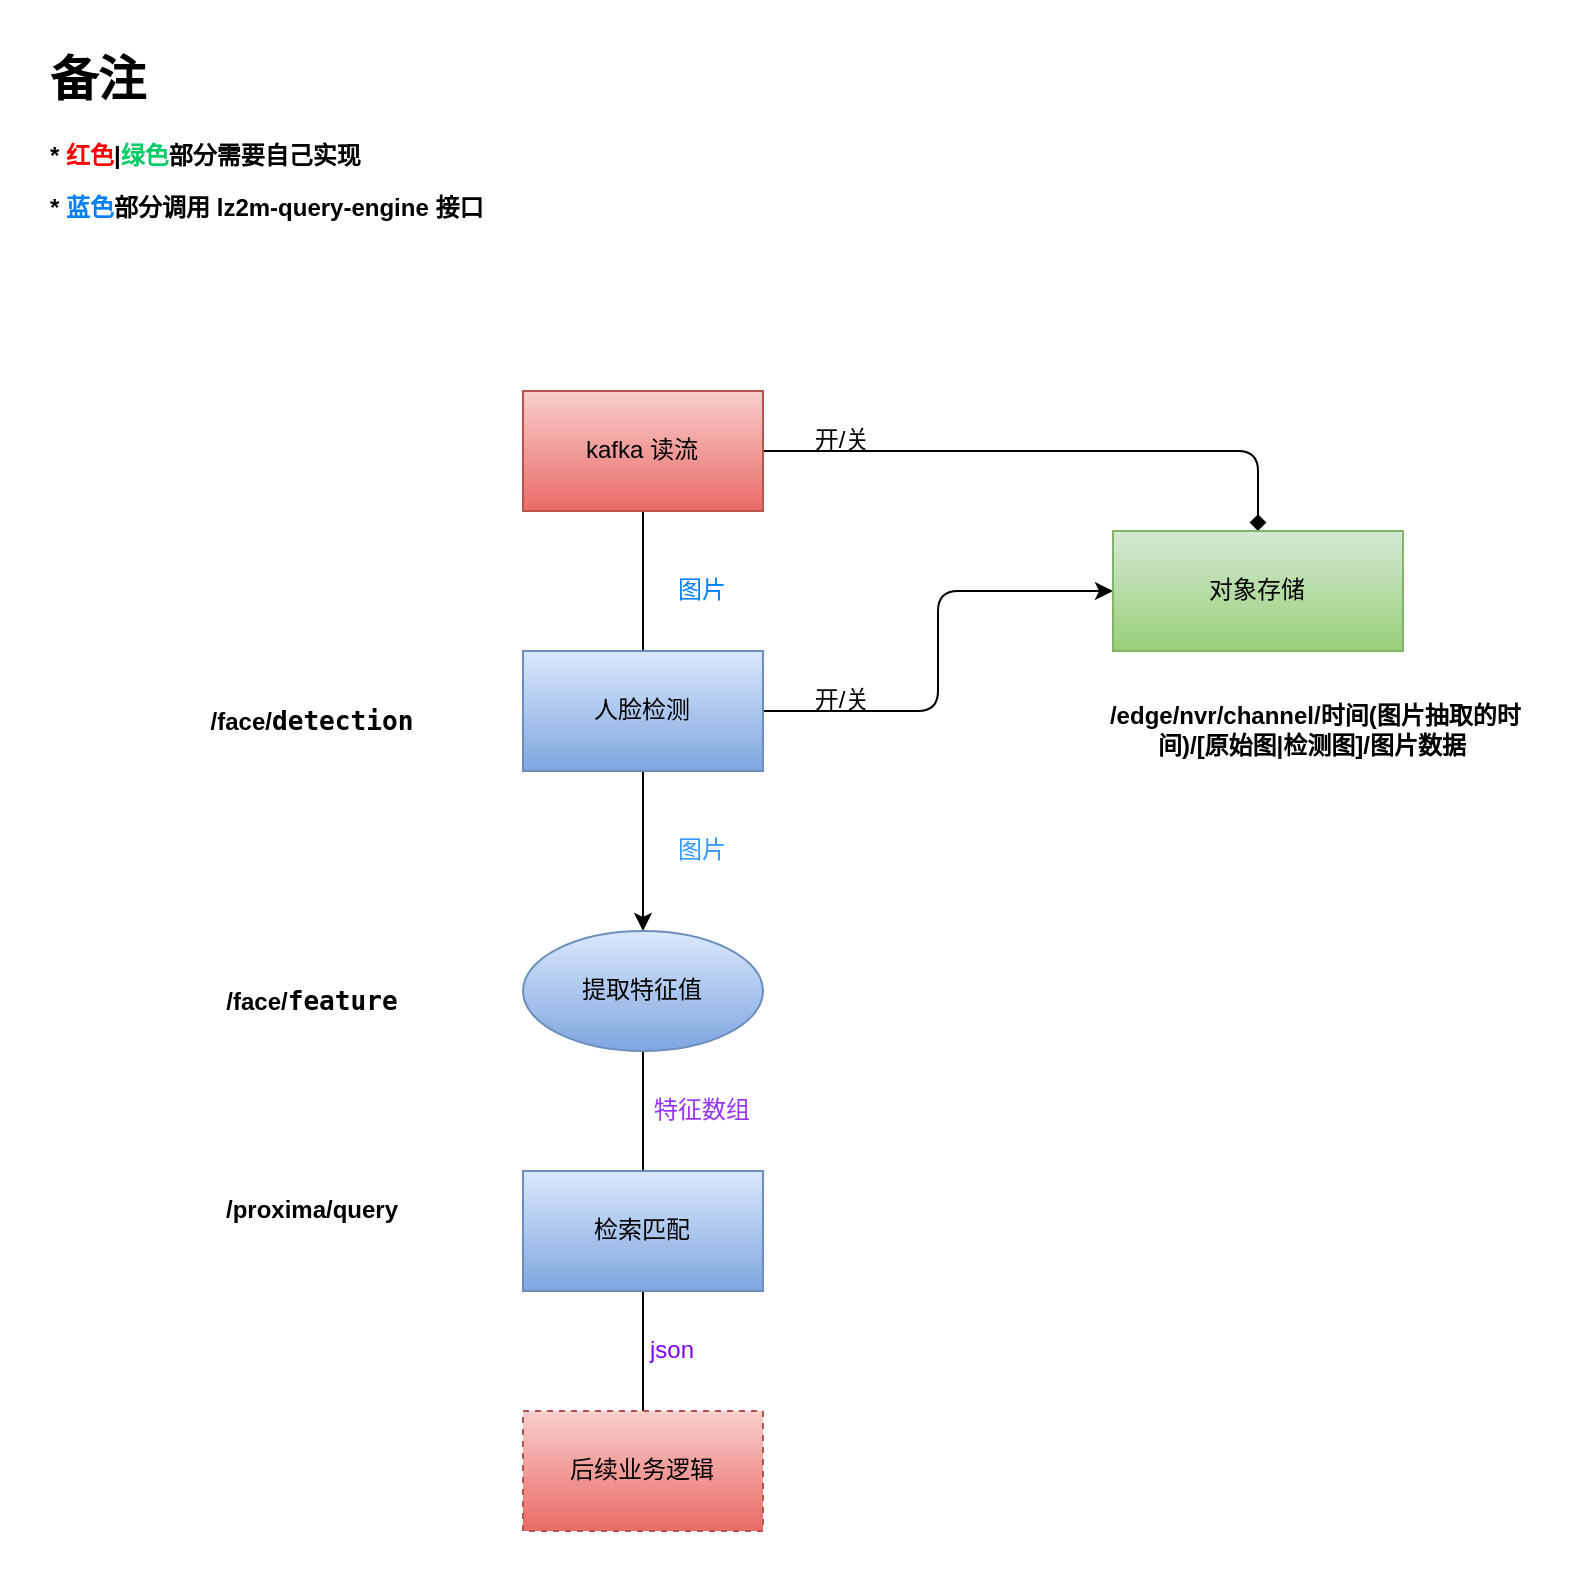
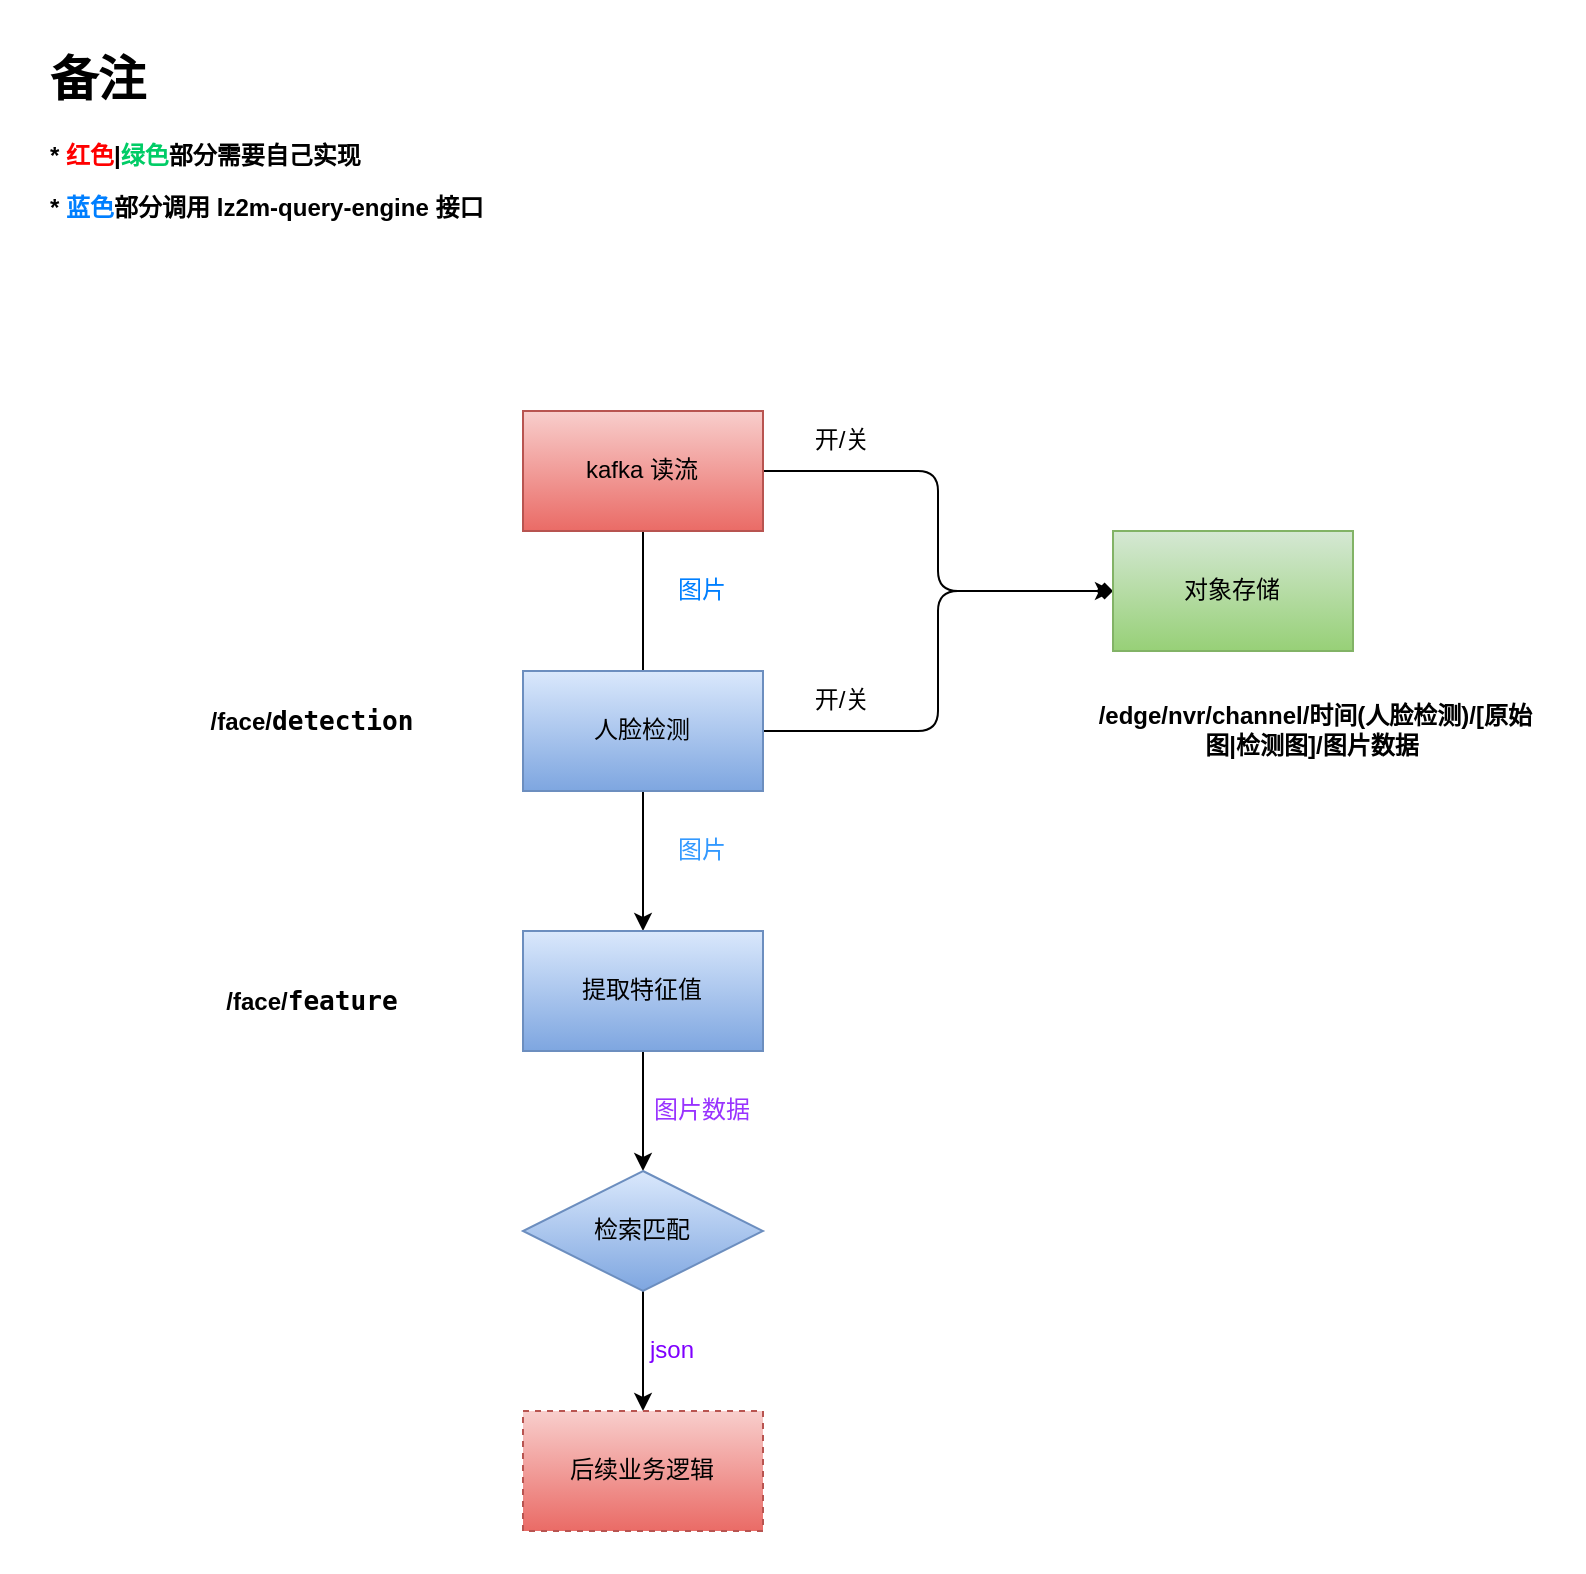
node "kafka 读流": moved (643, 451) -> (643, 471)
node "对象存储": size 290x120 -> 240x120
node "人脸检测": moved (643, 711) -> (643, 731)
node "/edge/nvr/channel/时间(图片抽取的时间)/[原始图|检测图]/图片数据": label "/edge/nvr/channel/时间(图片抽取的时间)/[原始图|检测图]/图片数据" -> "/edge/nvr/channel/时间(人脸检测)/[原始图|检测图]/图片数据"
node "提取特征值": shape ellipse -> rectangle
node "特征数组": label "特征数组" -> "图片数据"
edge "提取特征值" -- "检索匹配": arrowhead none -> classic
node "/proxima/query": removed
node "检索匹配": shape rectangle -> diamond
edge "检索匹配" -- "后续业务逻辑": arrowhead none -> classic
